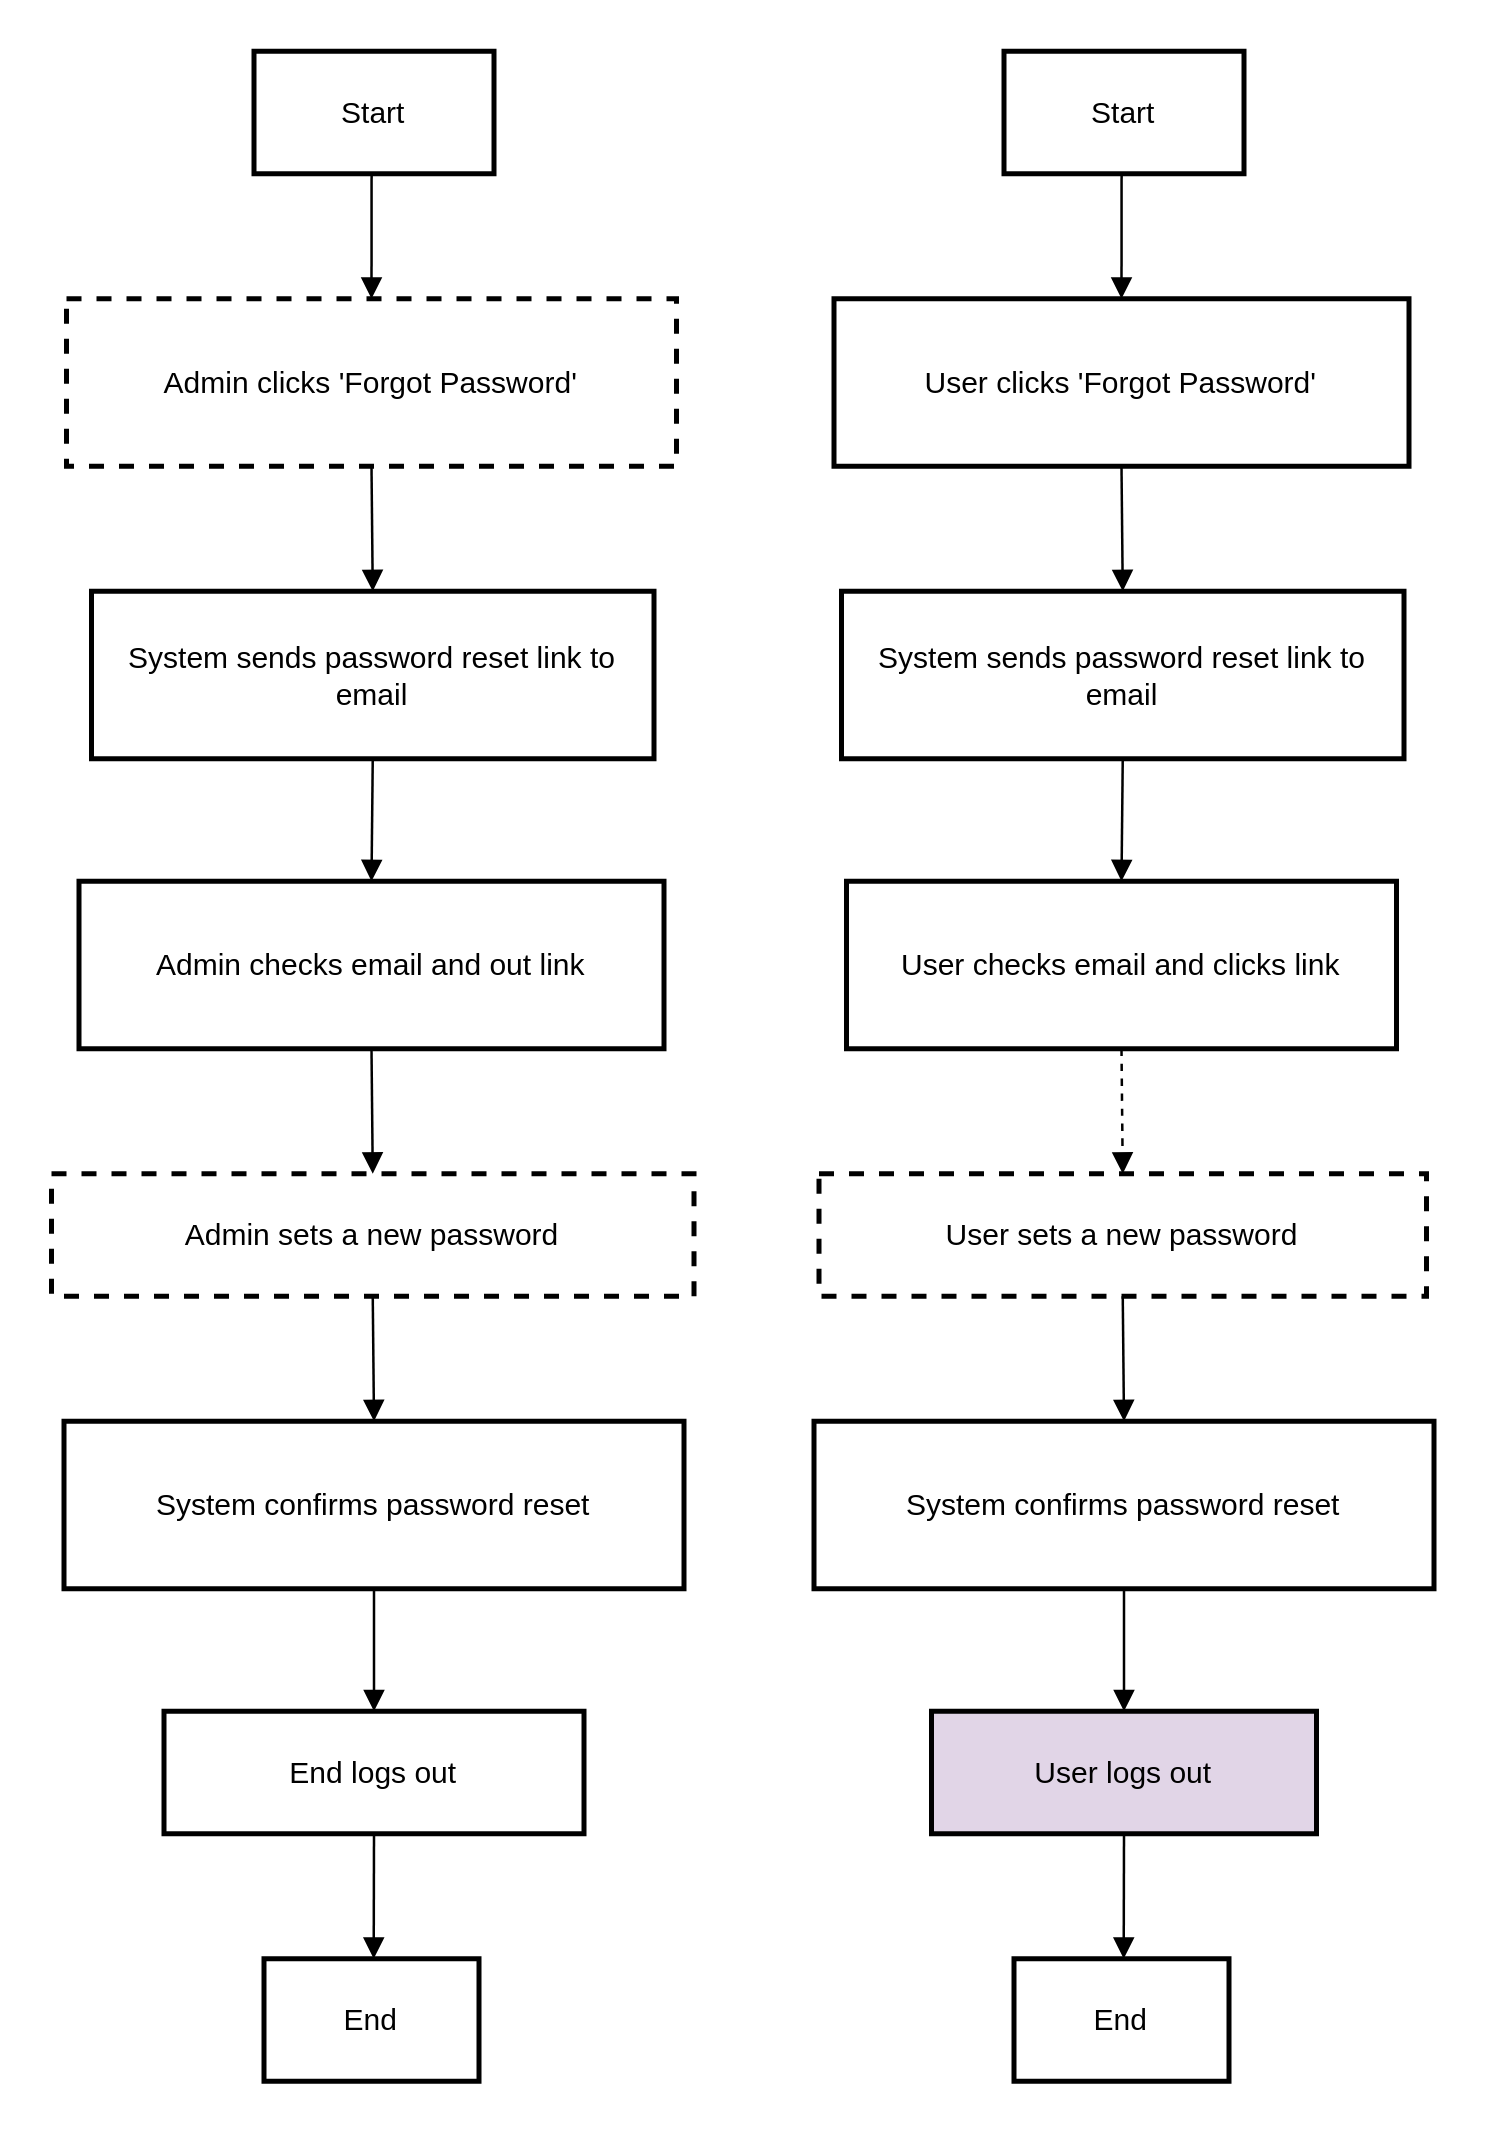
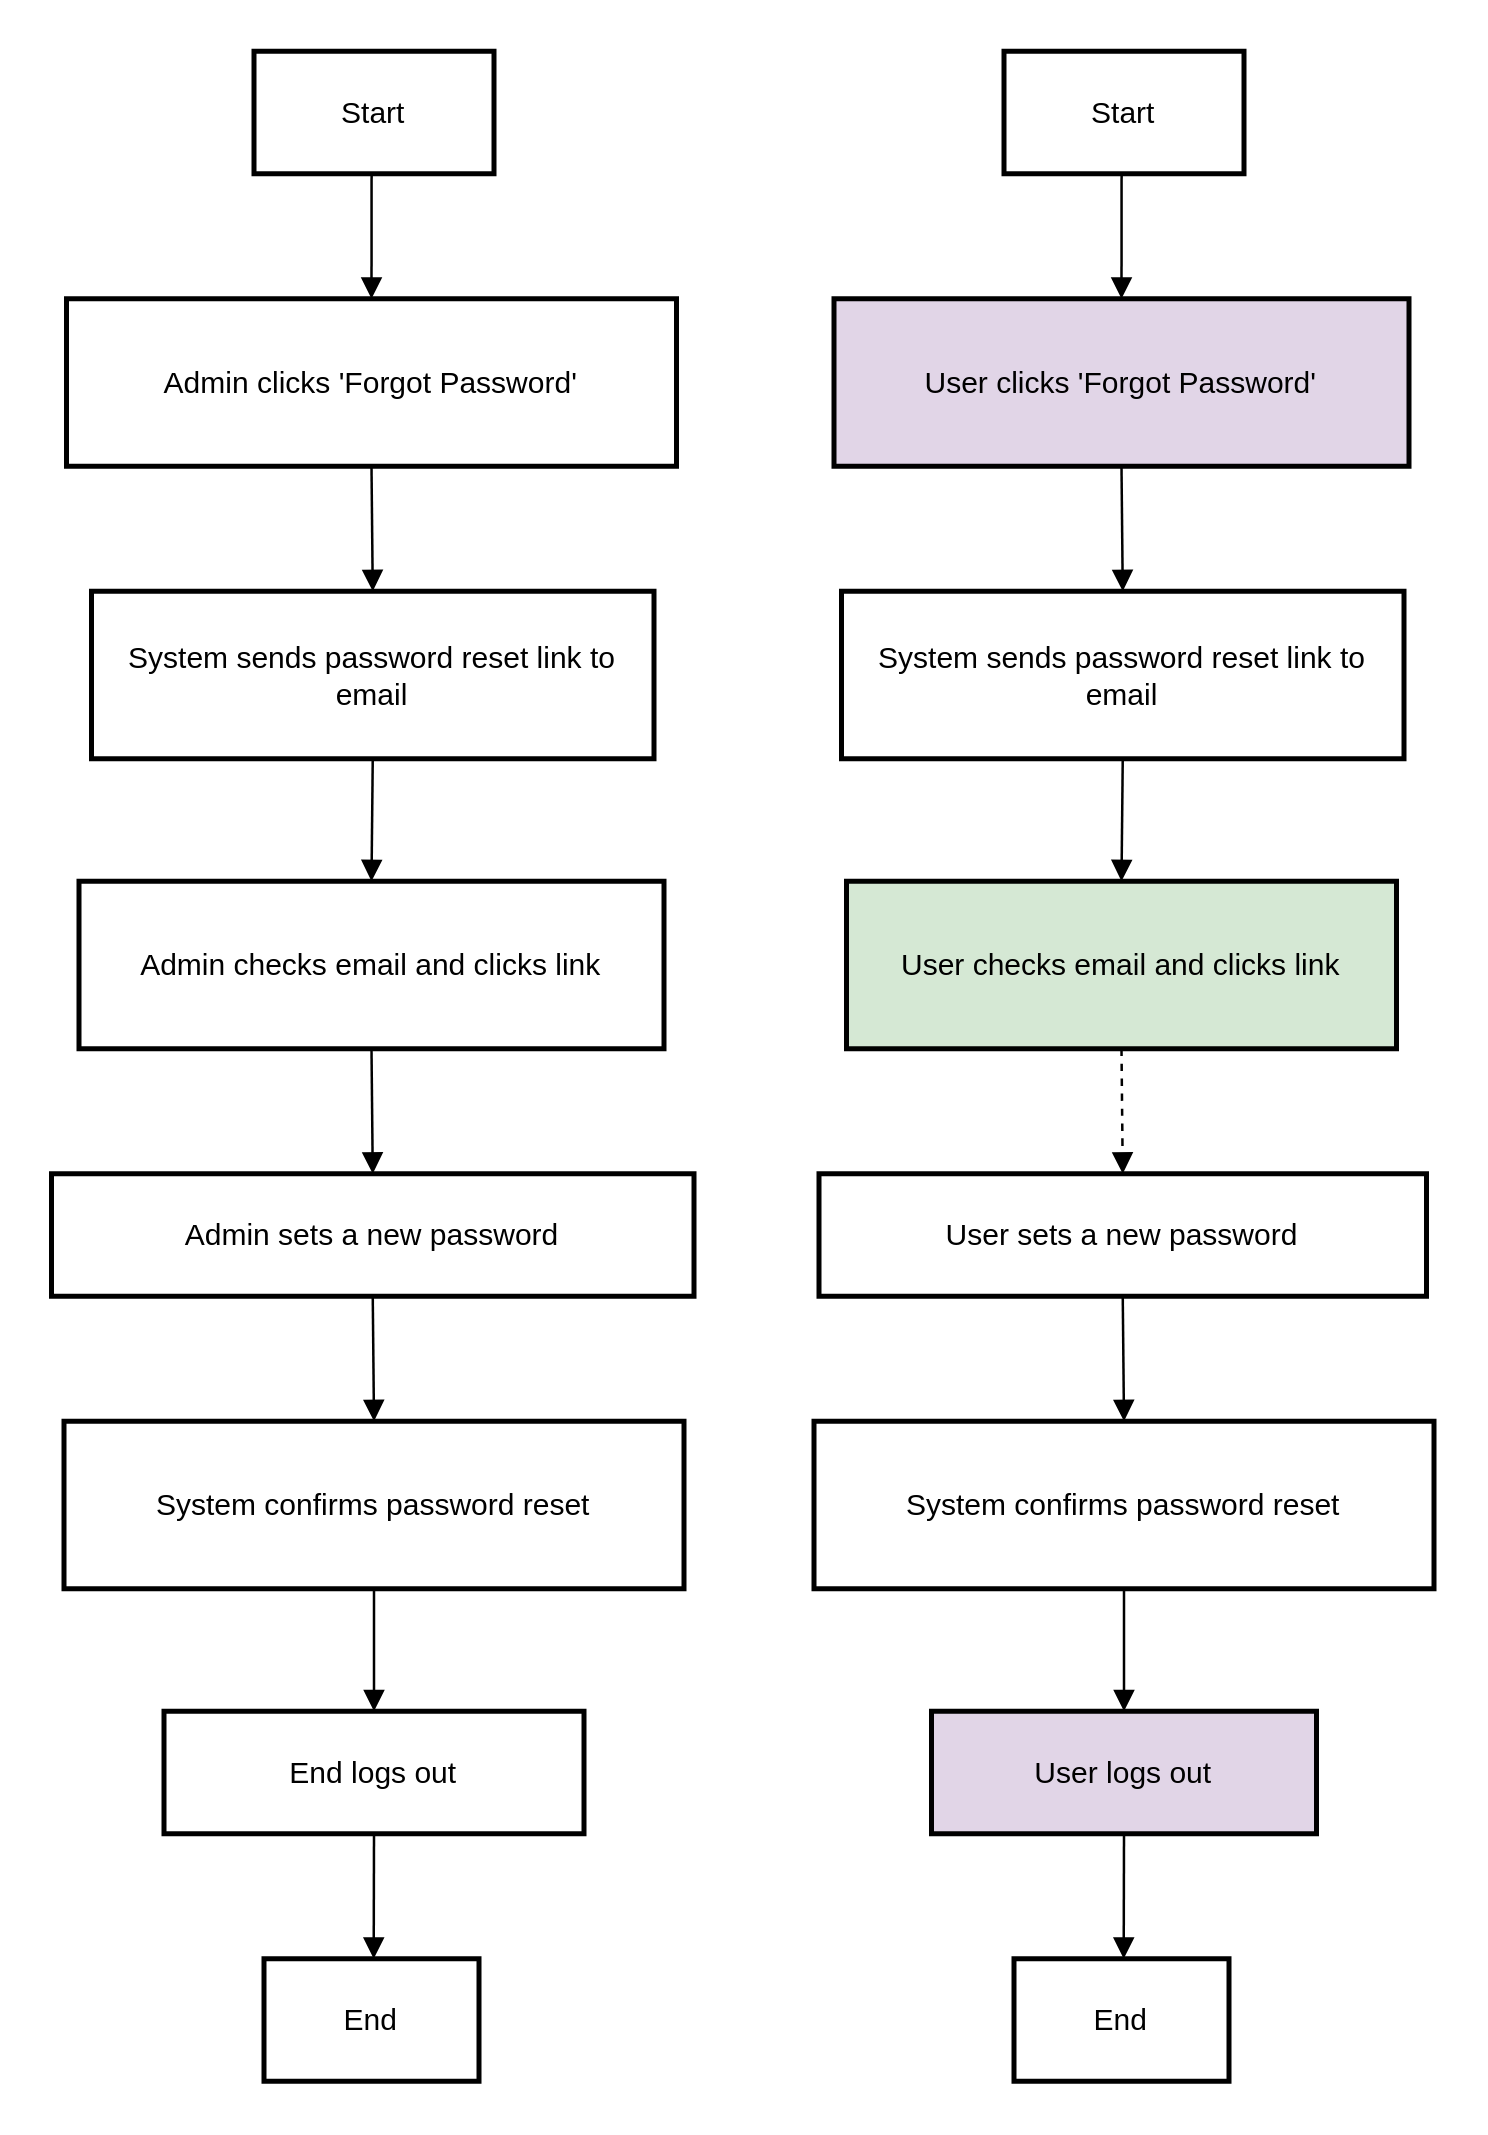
node "Admin clicks 'Forgot Password'": style dashed -> solid
node "User clicks 'Forgot Password'": fillcolor #ffffff -> #e1d5e7
node "User checks email and clicks link": fillcolor #ffffff -> #d5e8d4
node "Admin checks email and out link": label "Admin checks email and out link" -> "Admin checks email and clicks link"
node "Admin sets a new password": style dashed -> solid
node "User sets a new password": style dashed -> solid
